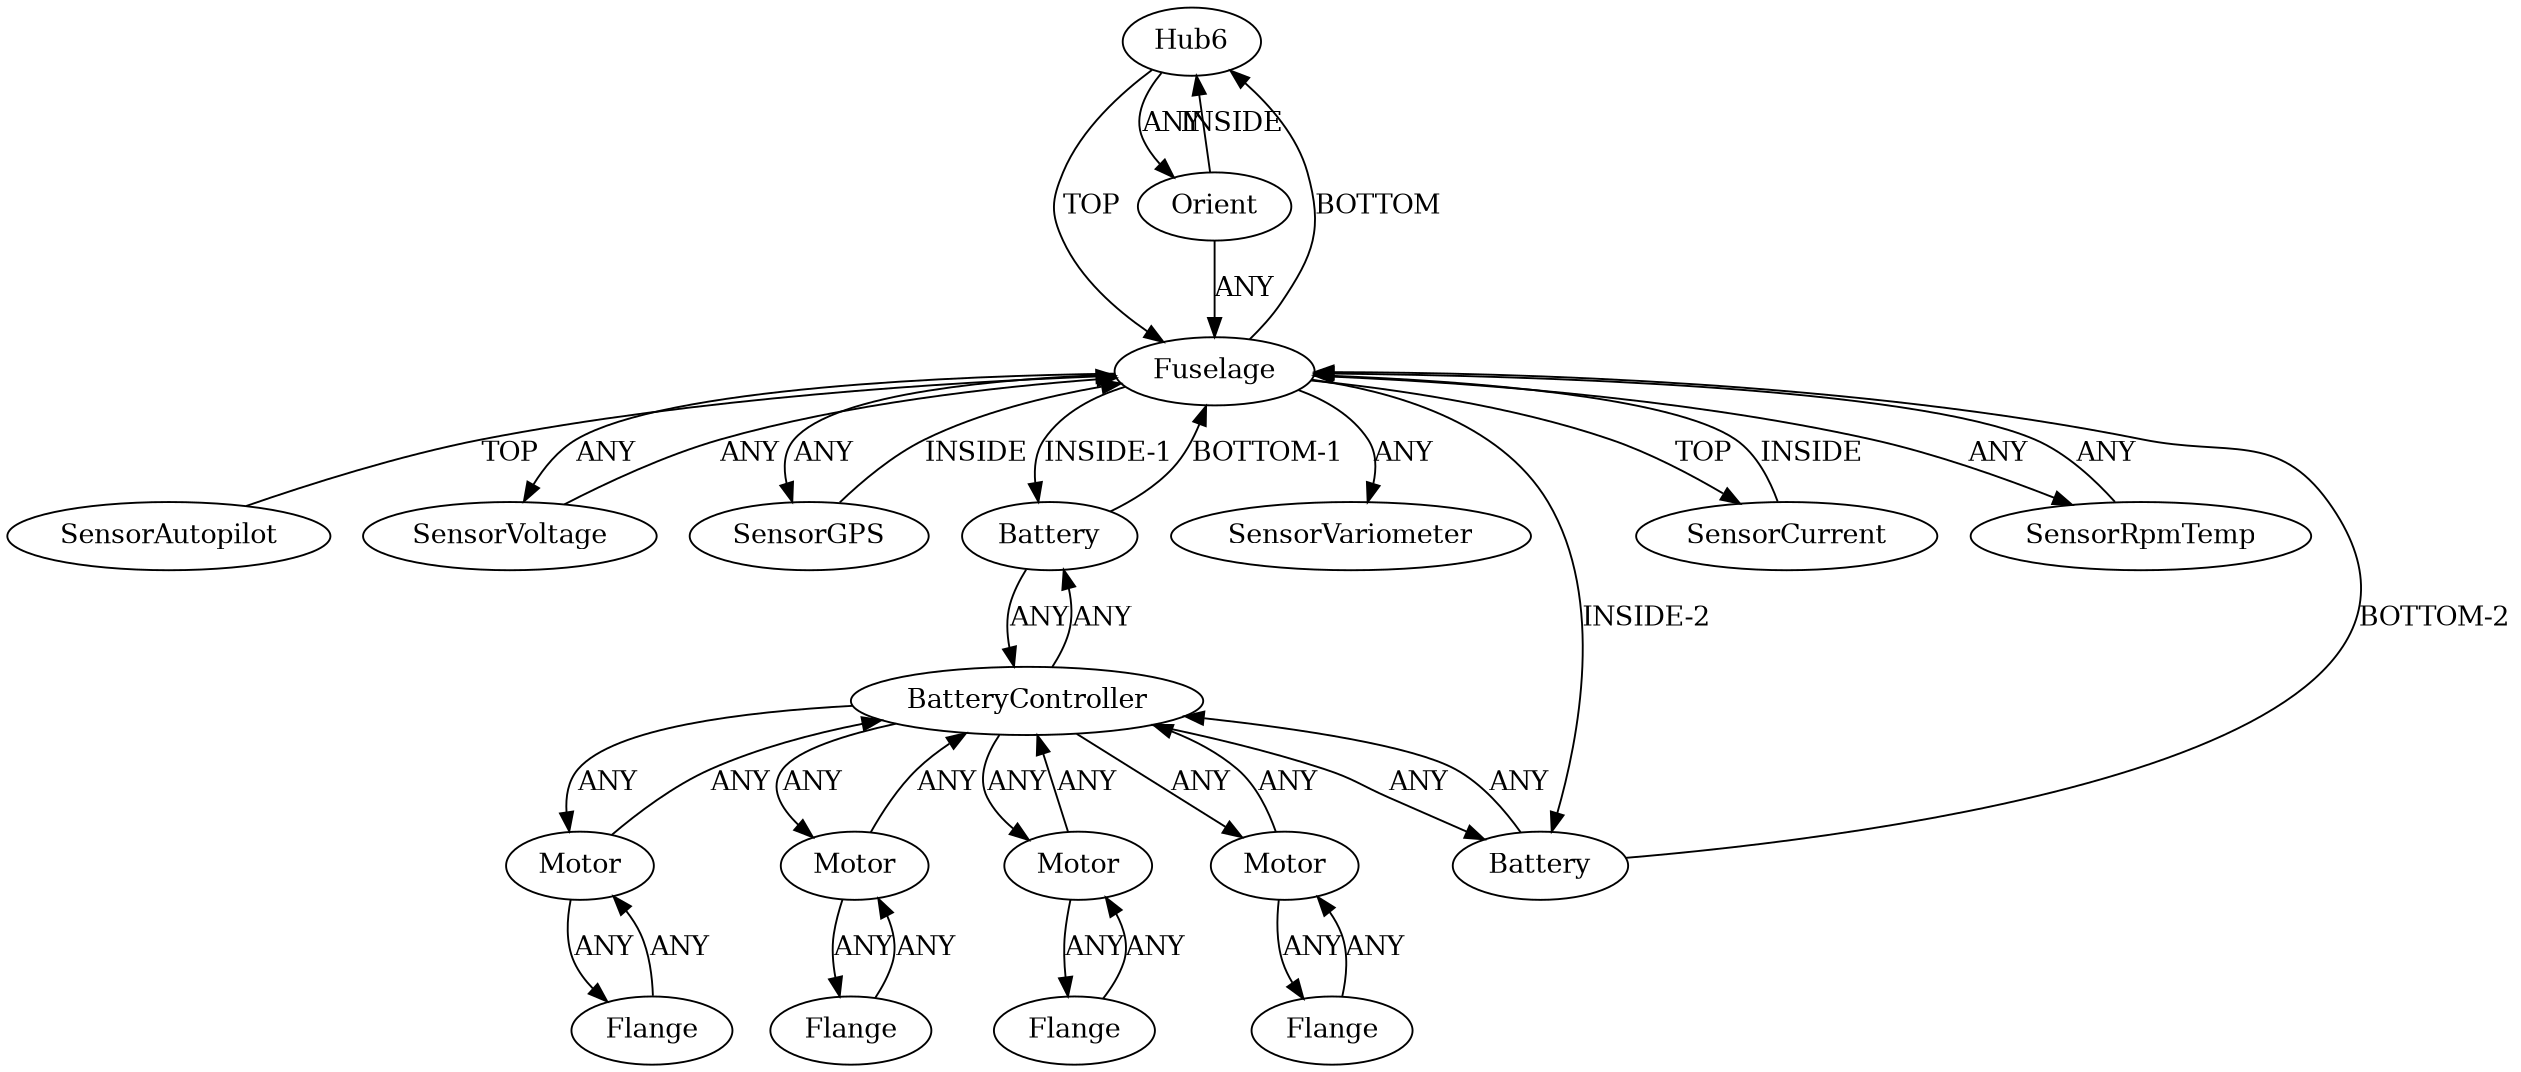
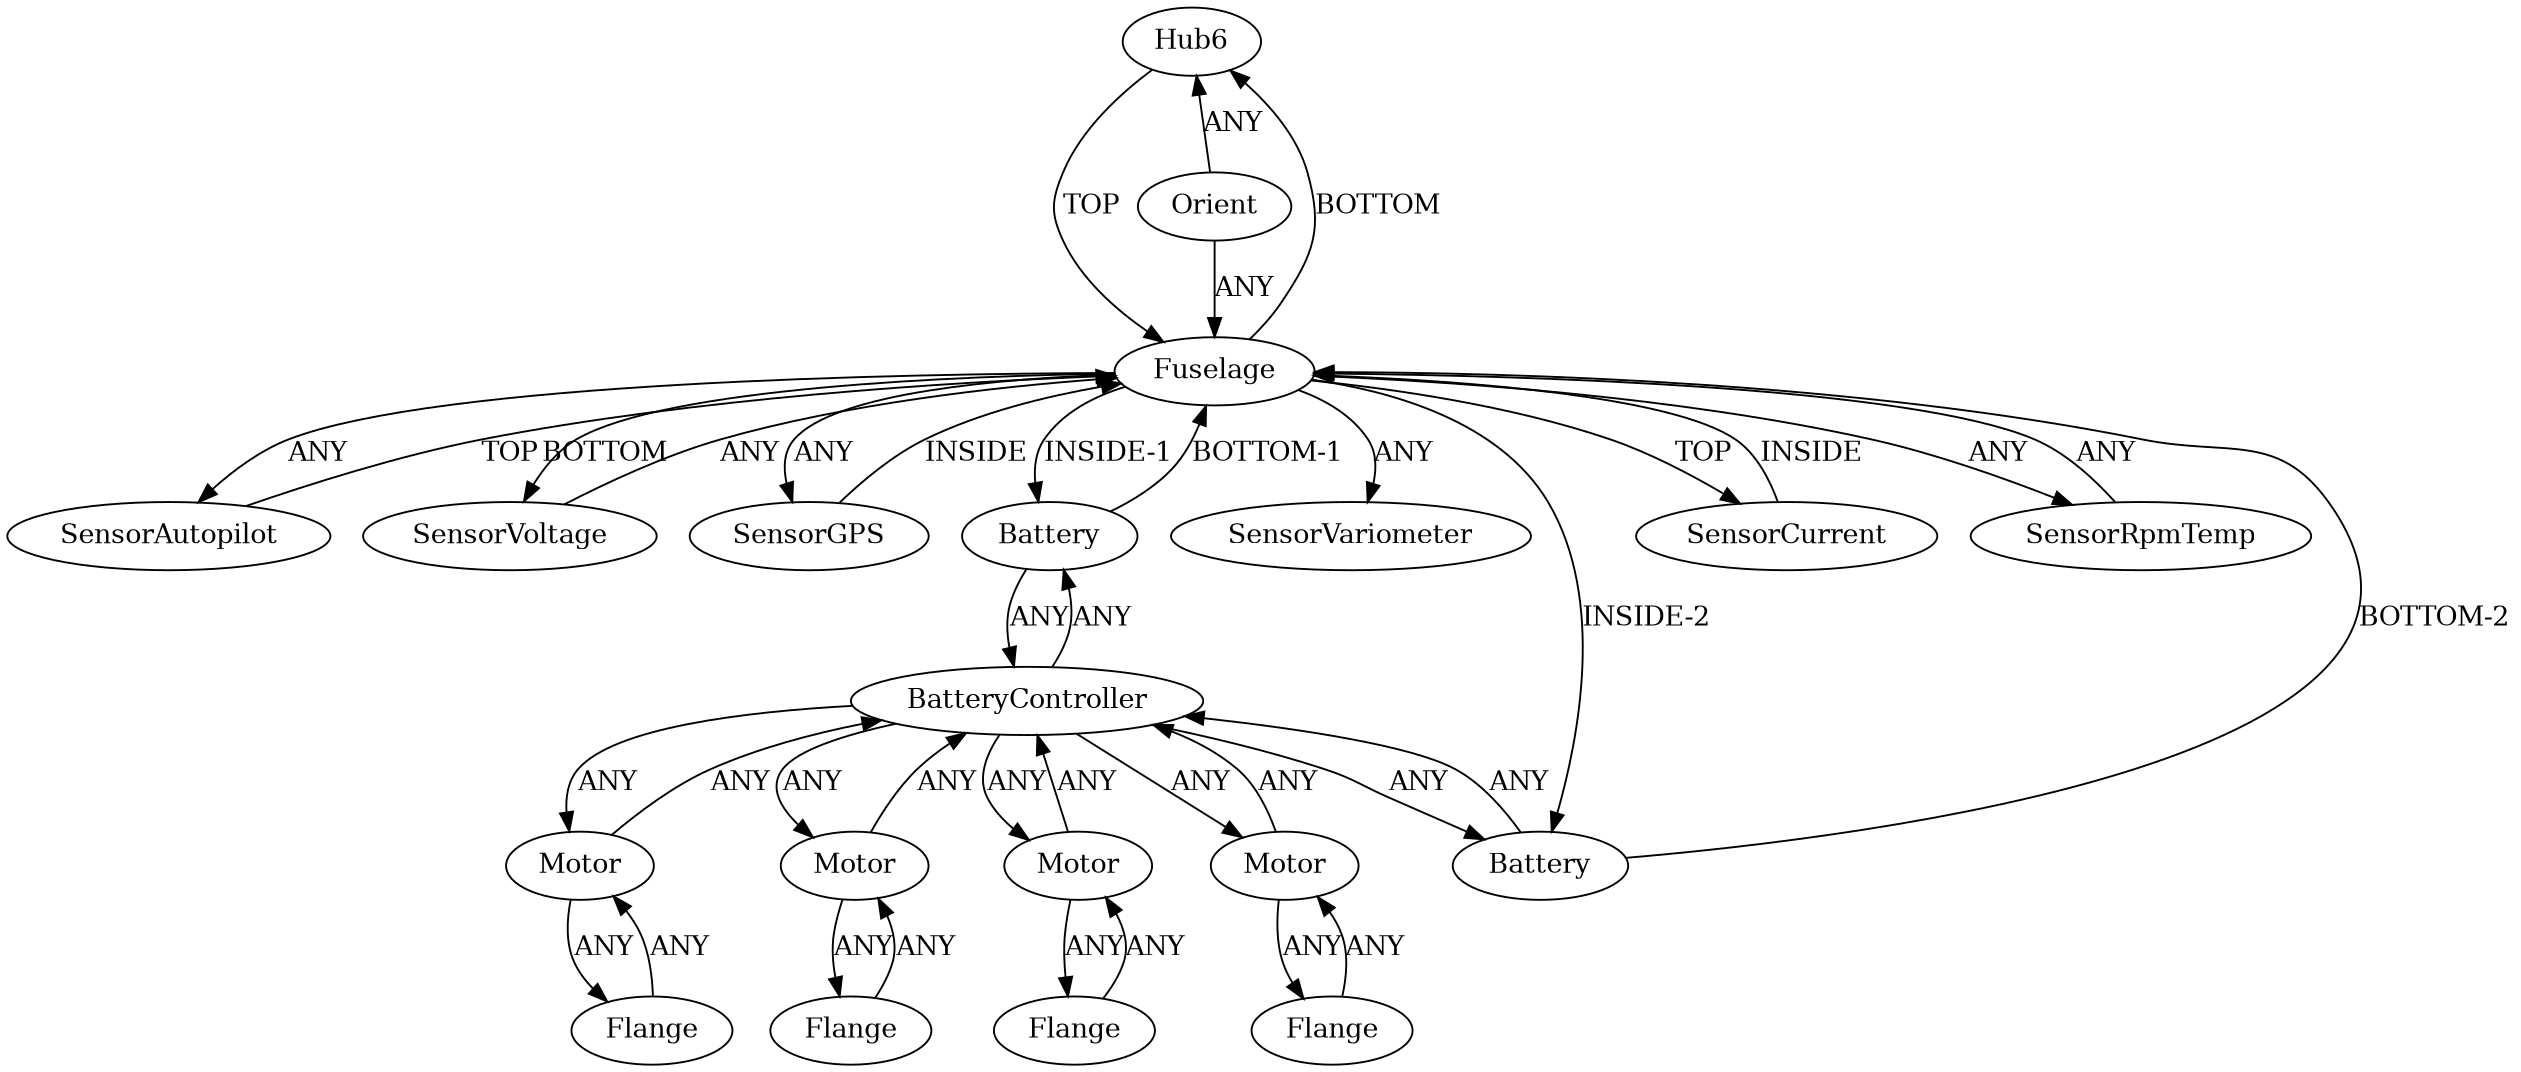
edge "Hub6" -> "Orient": removed, label "ANY"
edge "Orient" -> "Hub6": label "INSIDE" -> "ANY"
edge "Fuselage" -> "SensorAutopilot": added, label "ANY"
edge "Fuselage" -> "SensorVoltage": label "ANY" -> "BOTTOM"
